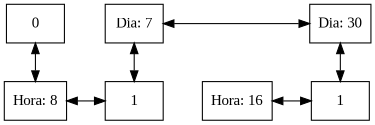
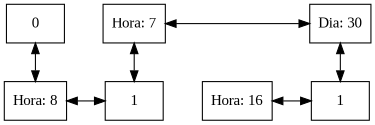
node "Dia: 7": label "Dia: 7" -> "Hora: 7"
